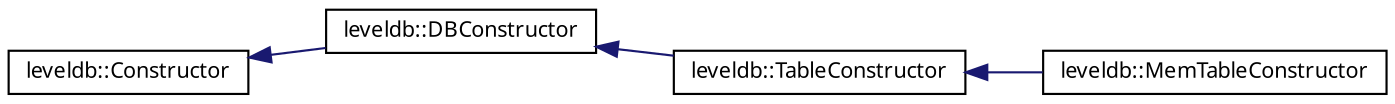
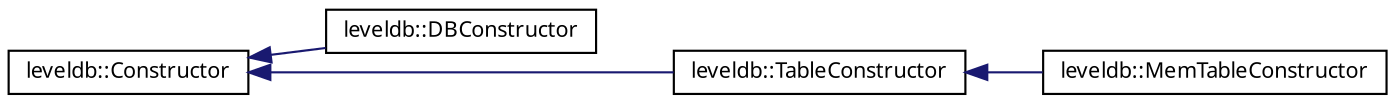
edge "leveldb::TableConstructor" -> "leveldb::DBConstructor": now "leveldb::TableConstructor" -> "leveldb::Constructor"
